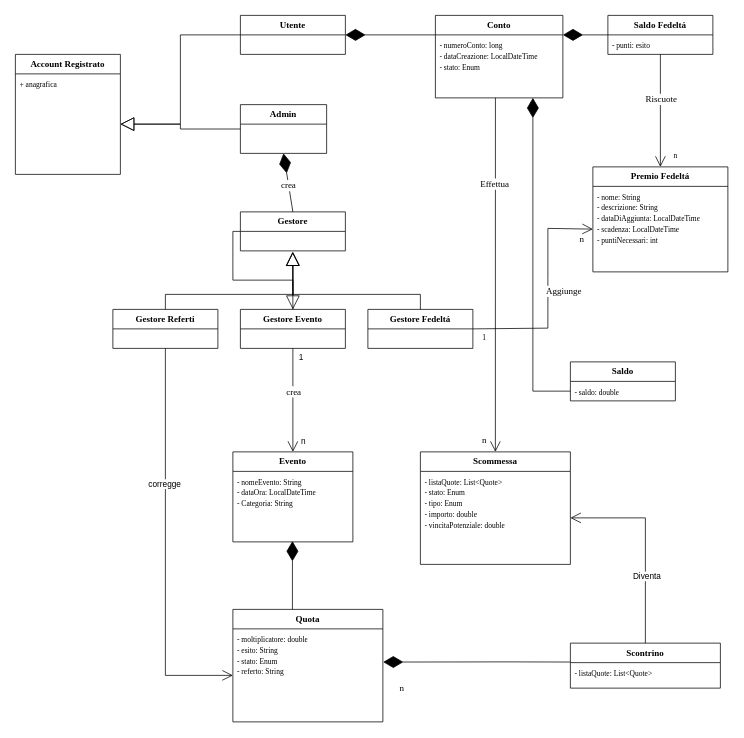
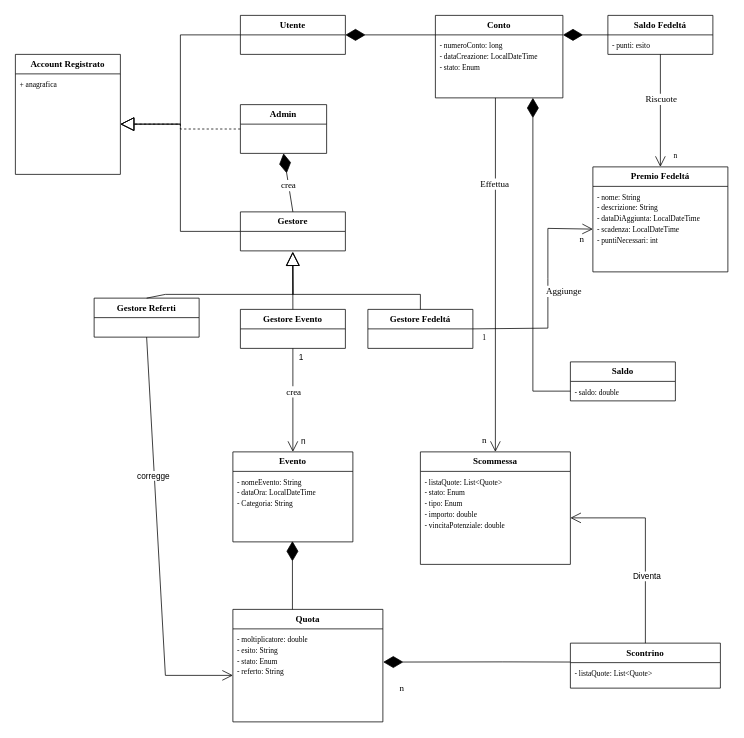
edge "Admin" -> "+ anagrafica": style solid -> dashed
edge "Gestore" -> "Gestore Evento": now "Gestore" -> "+ anagrafica"
node "Gestore Referti": moved (165, 329) -> (147, 318)
